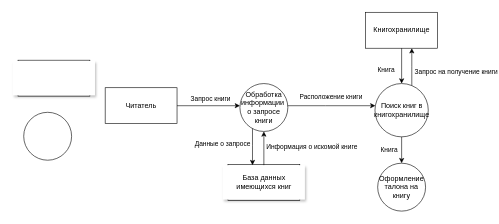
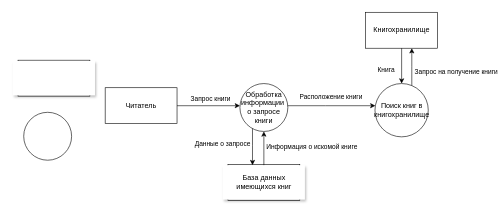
edge "Поиск книг в книгохранилище" -> "Оформление талона на книгу": removed, label "Книга"
node "Оформление талона на книгу": removed
